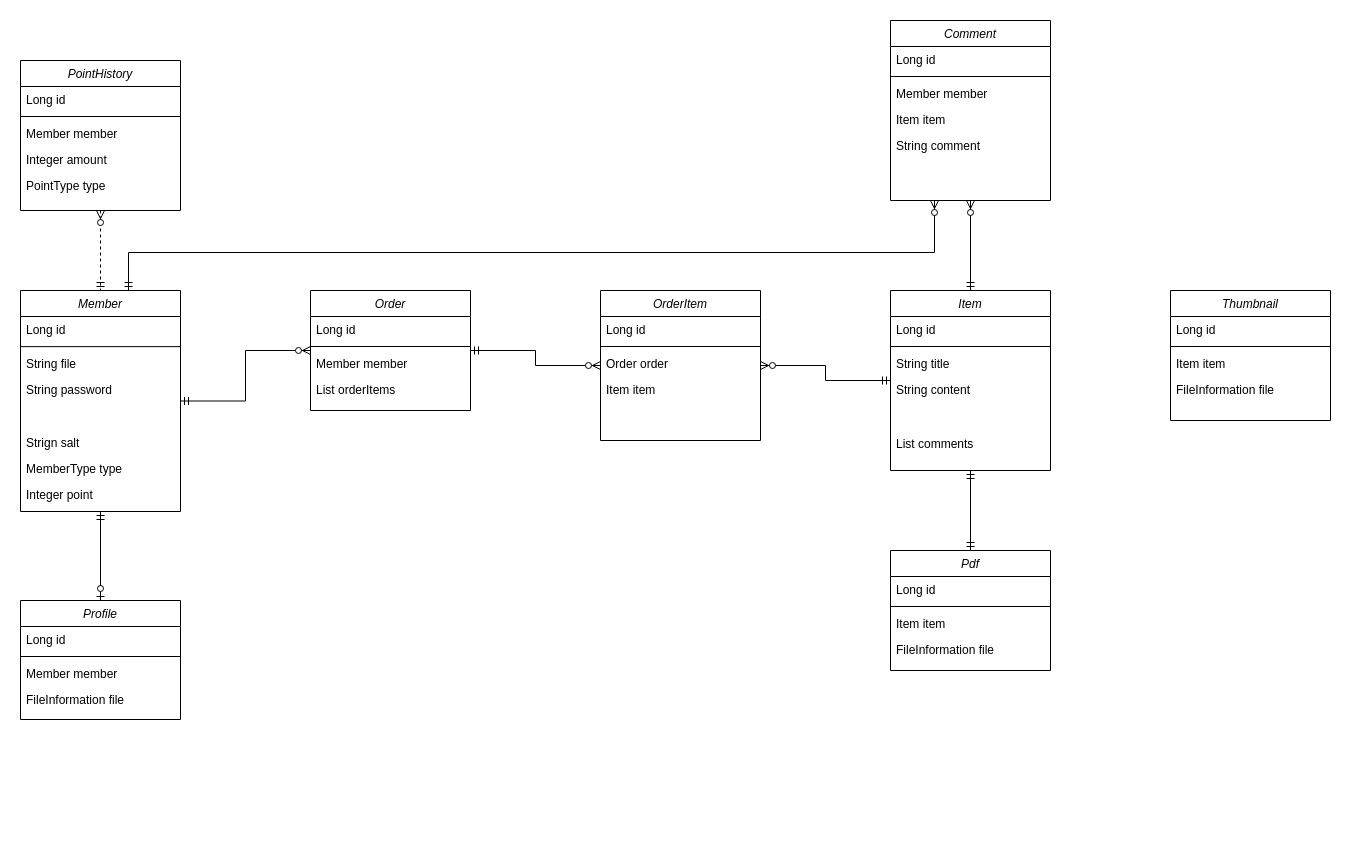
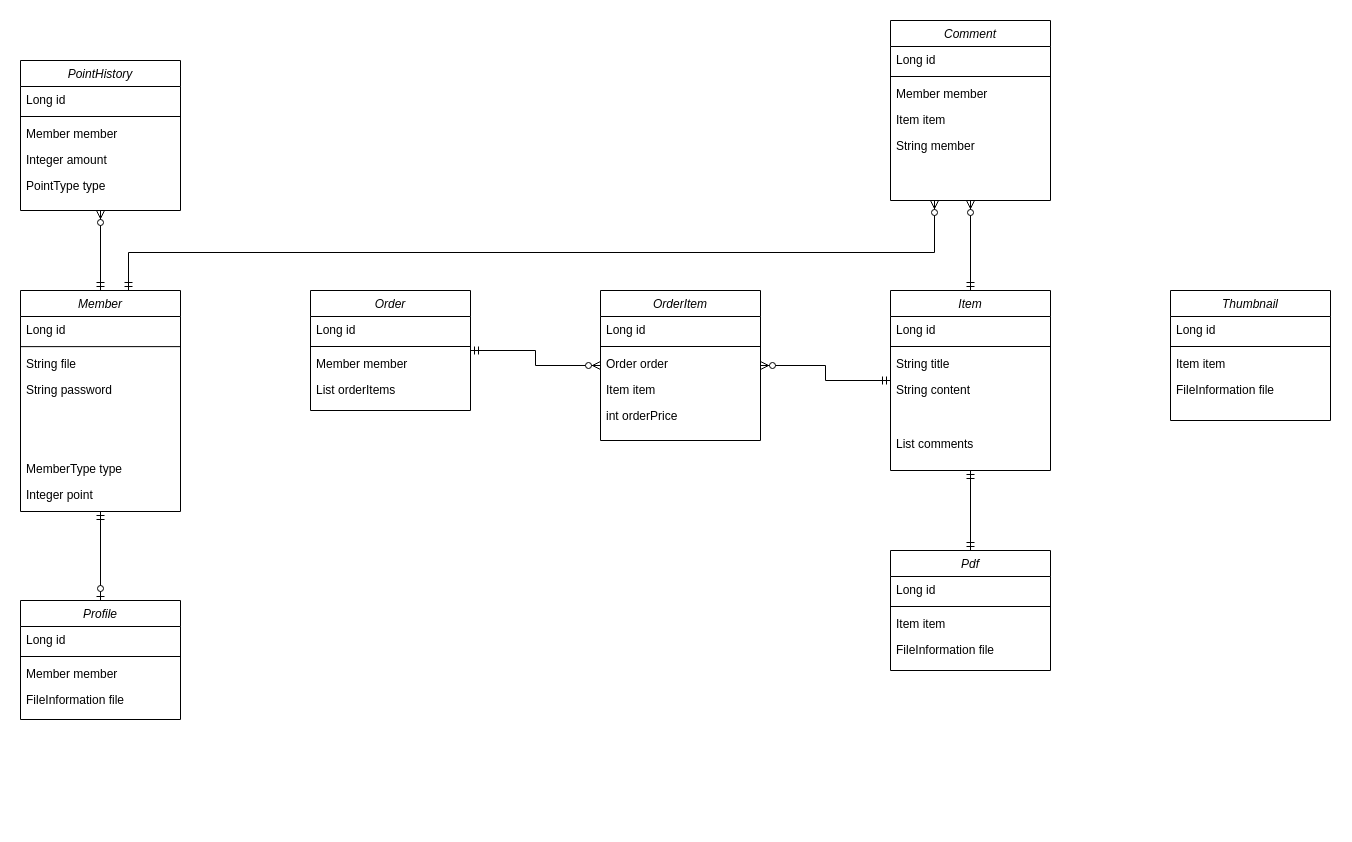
node "String comment": label "String comment" -> "String member"
edge "PointHistory" -- "Member": style dashed -> solid
edge "Order" -- "Member": removed
node "int orderPrice": added
node "Strign salt": removed
